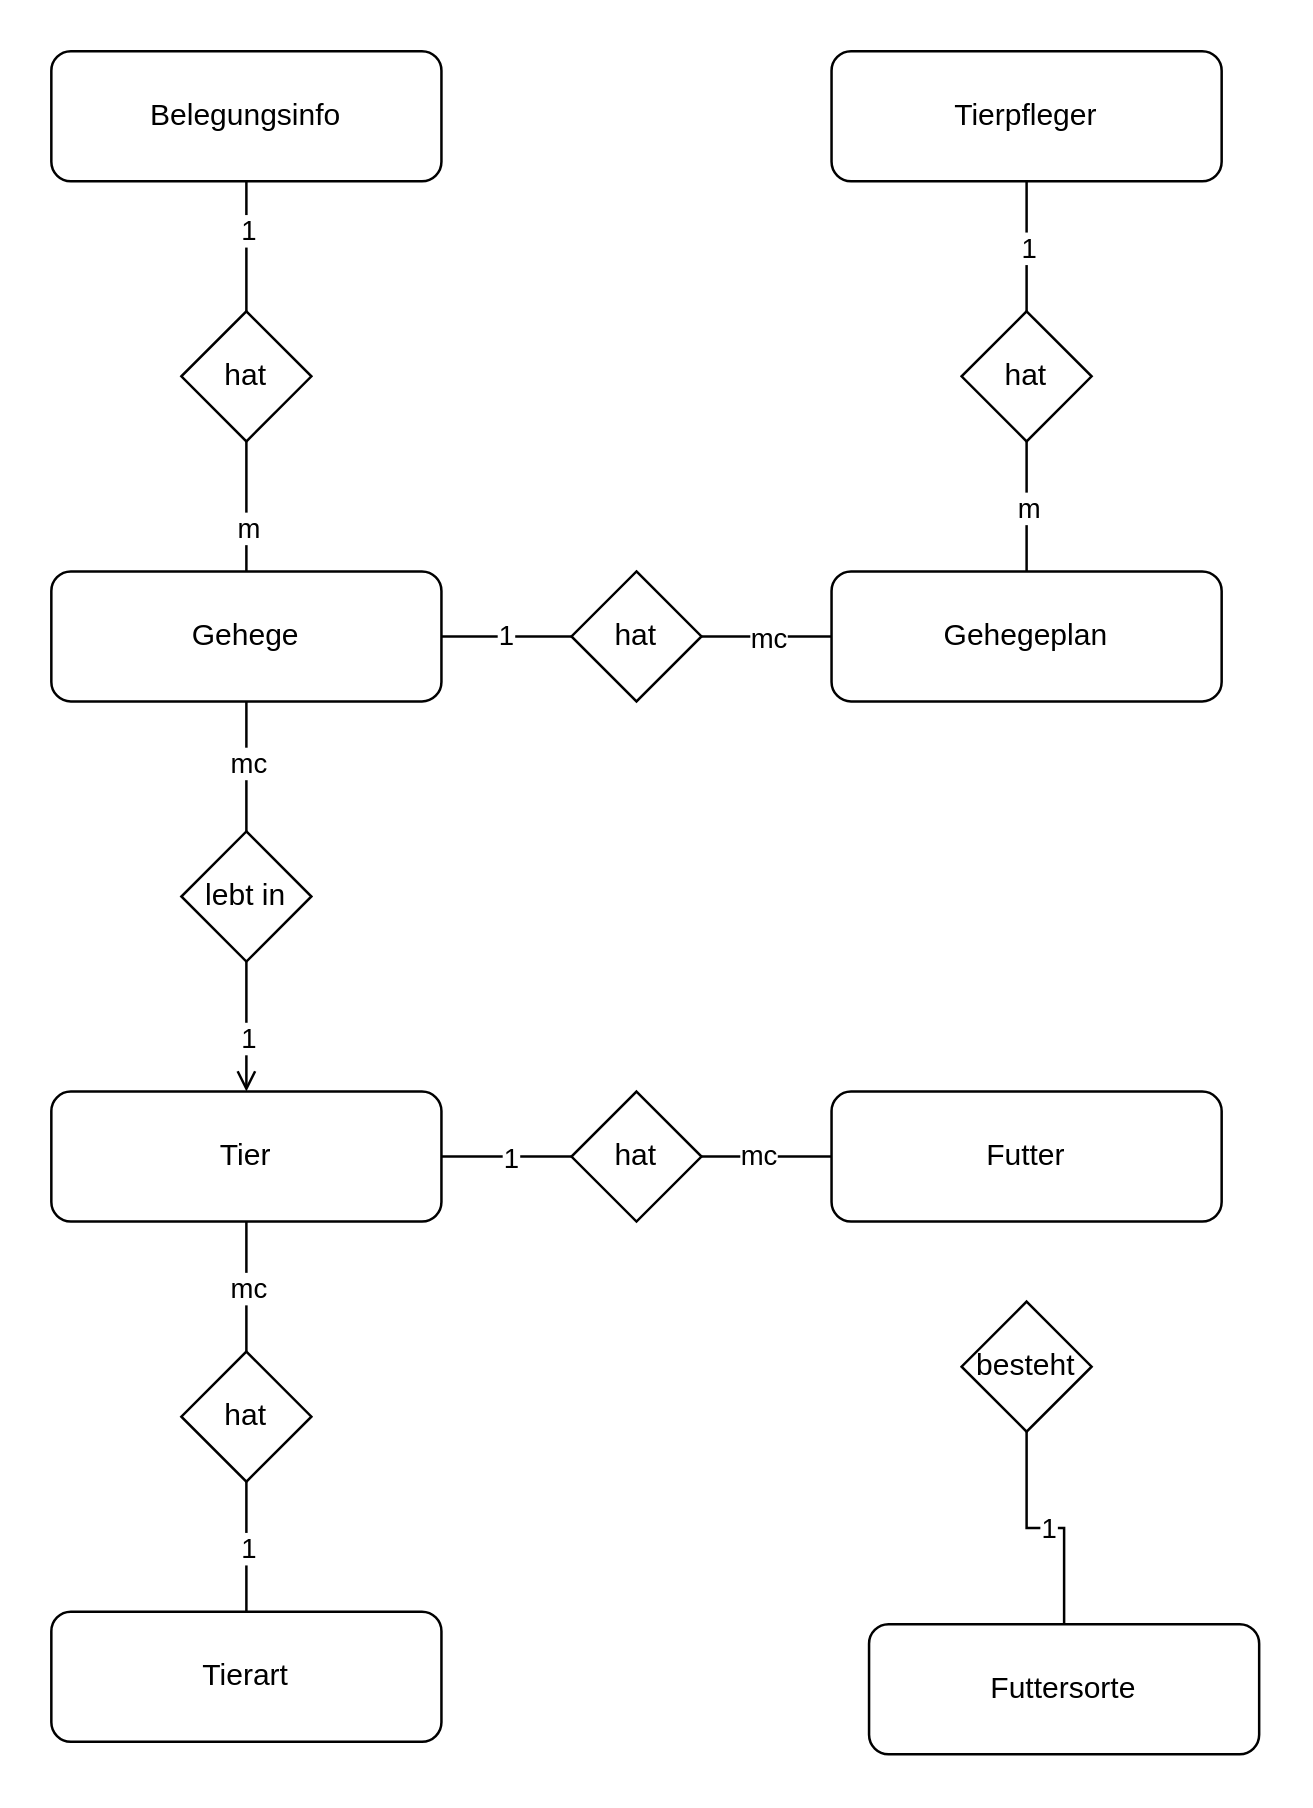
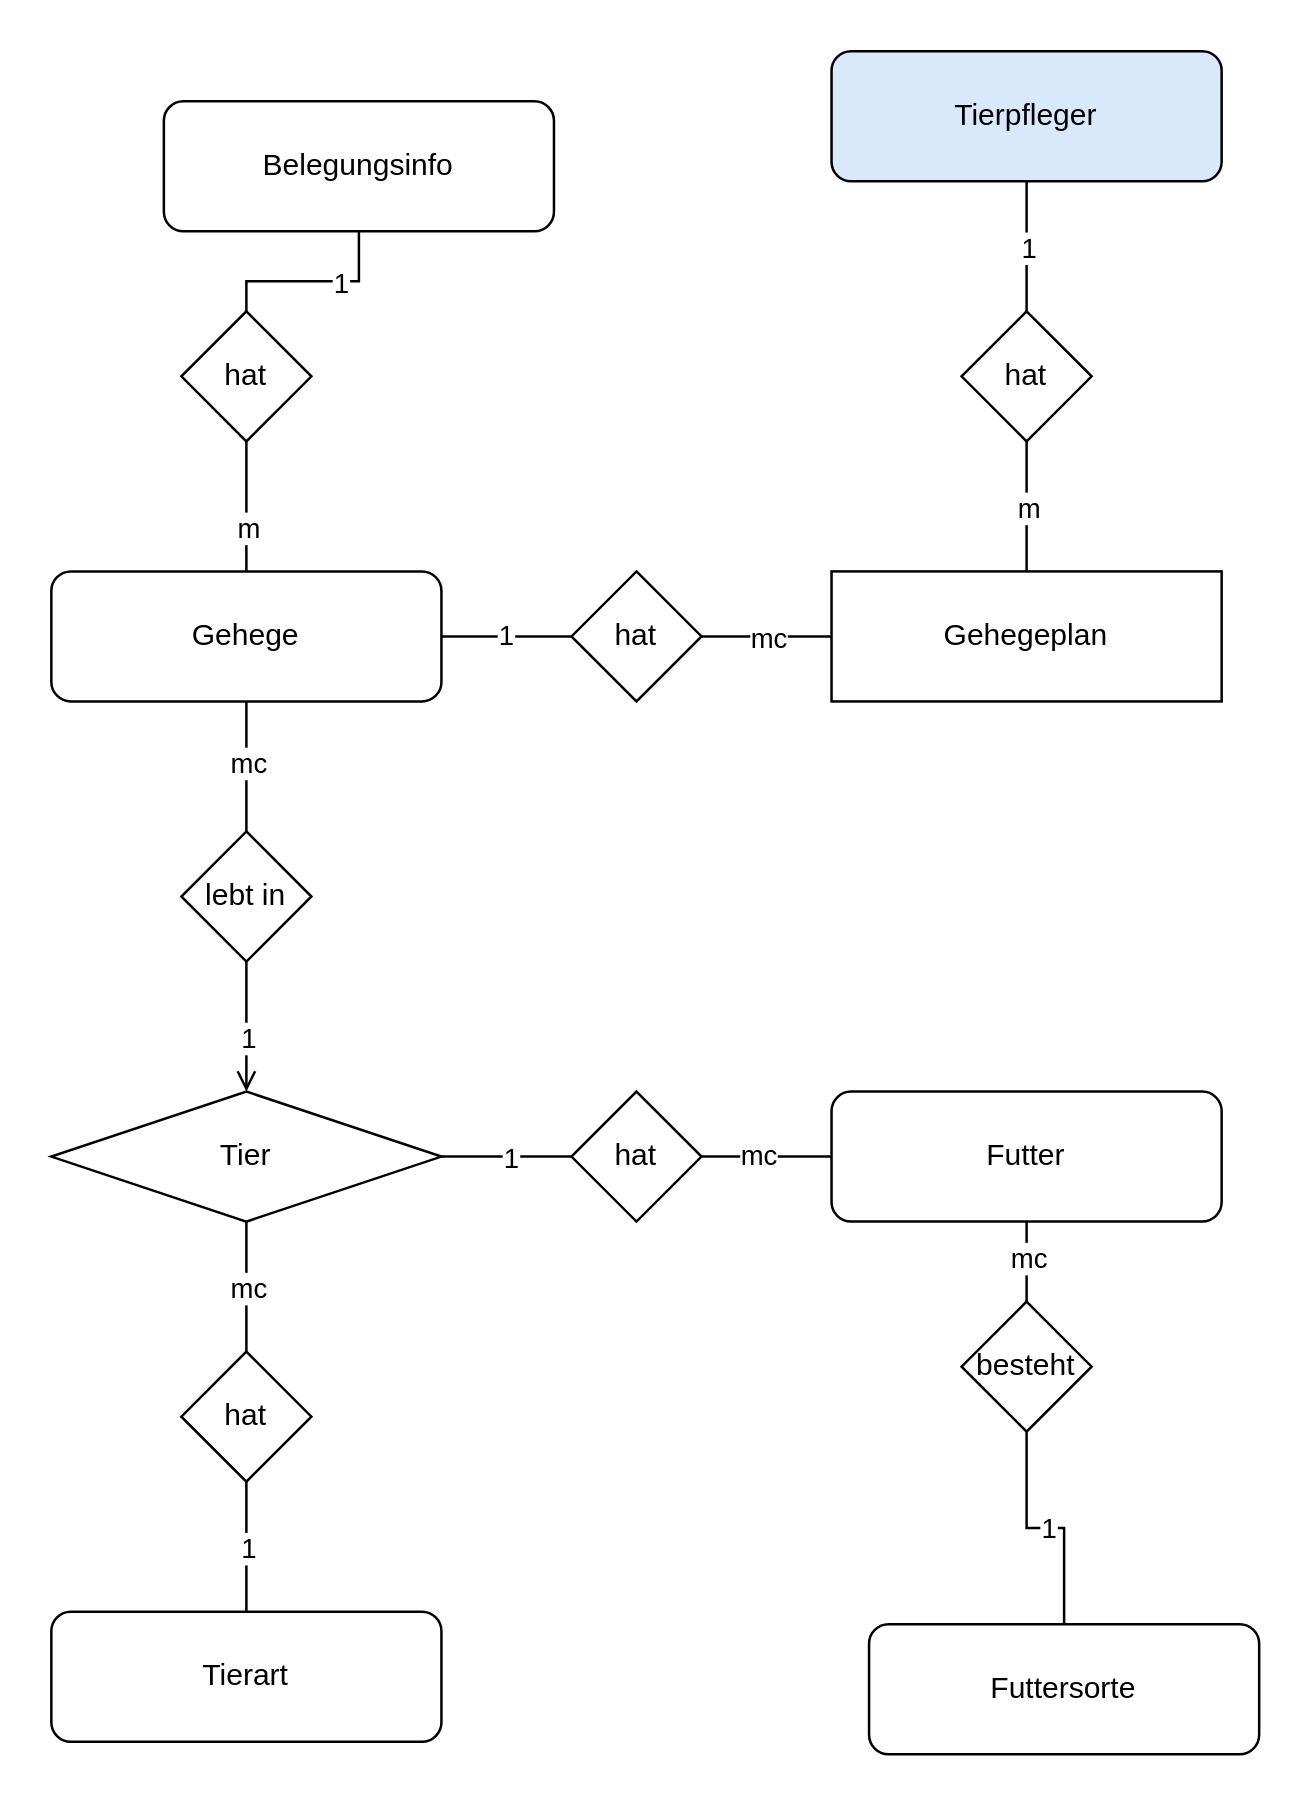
node "Belegungsinfo": moved (246, 116) -> (359, 166)
node "Tierpfleger": fillcolor #ffffff -> #dae8fc
node "Gehegeplan": shape rounded rectangle -> rectangle
node "Tier": shape rounded rectangle -> diamond
edge "Futter" -- "besteht": added, label "mc"
